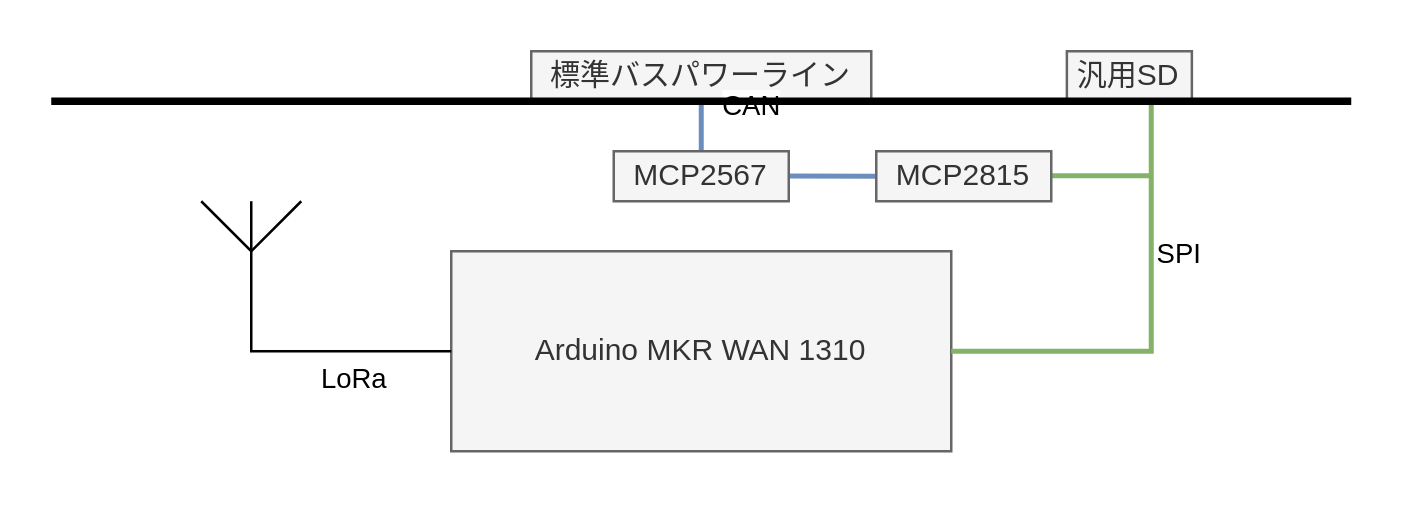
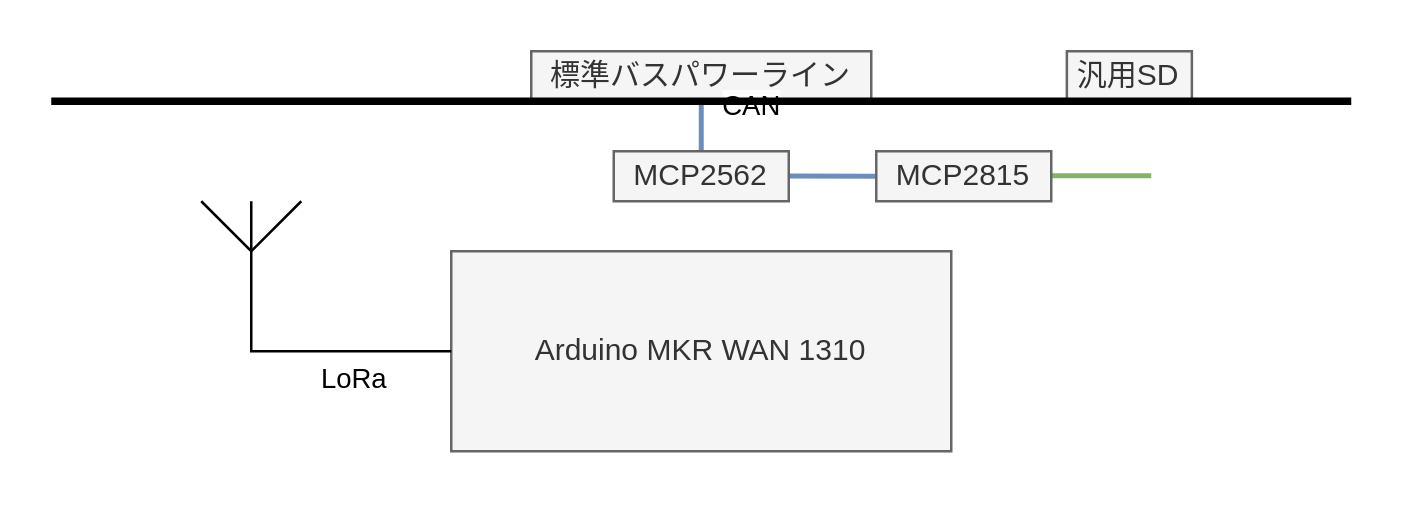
node "MCP2567": label "MCP2567" -> "MCP2562"
edge "汎用SD" -- "Arduino MKR WAN 1310": removed, label "SPI"
